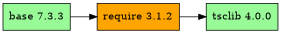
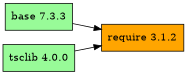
edge "require 3.1.2" -> "tsclib 4.0.0": reversed
